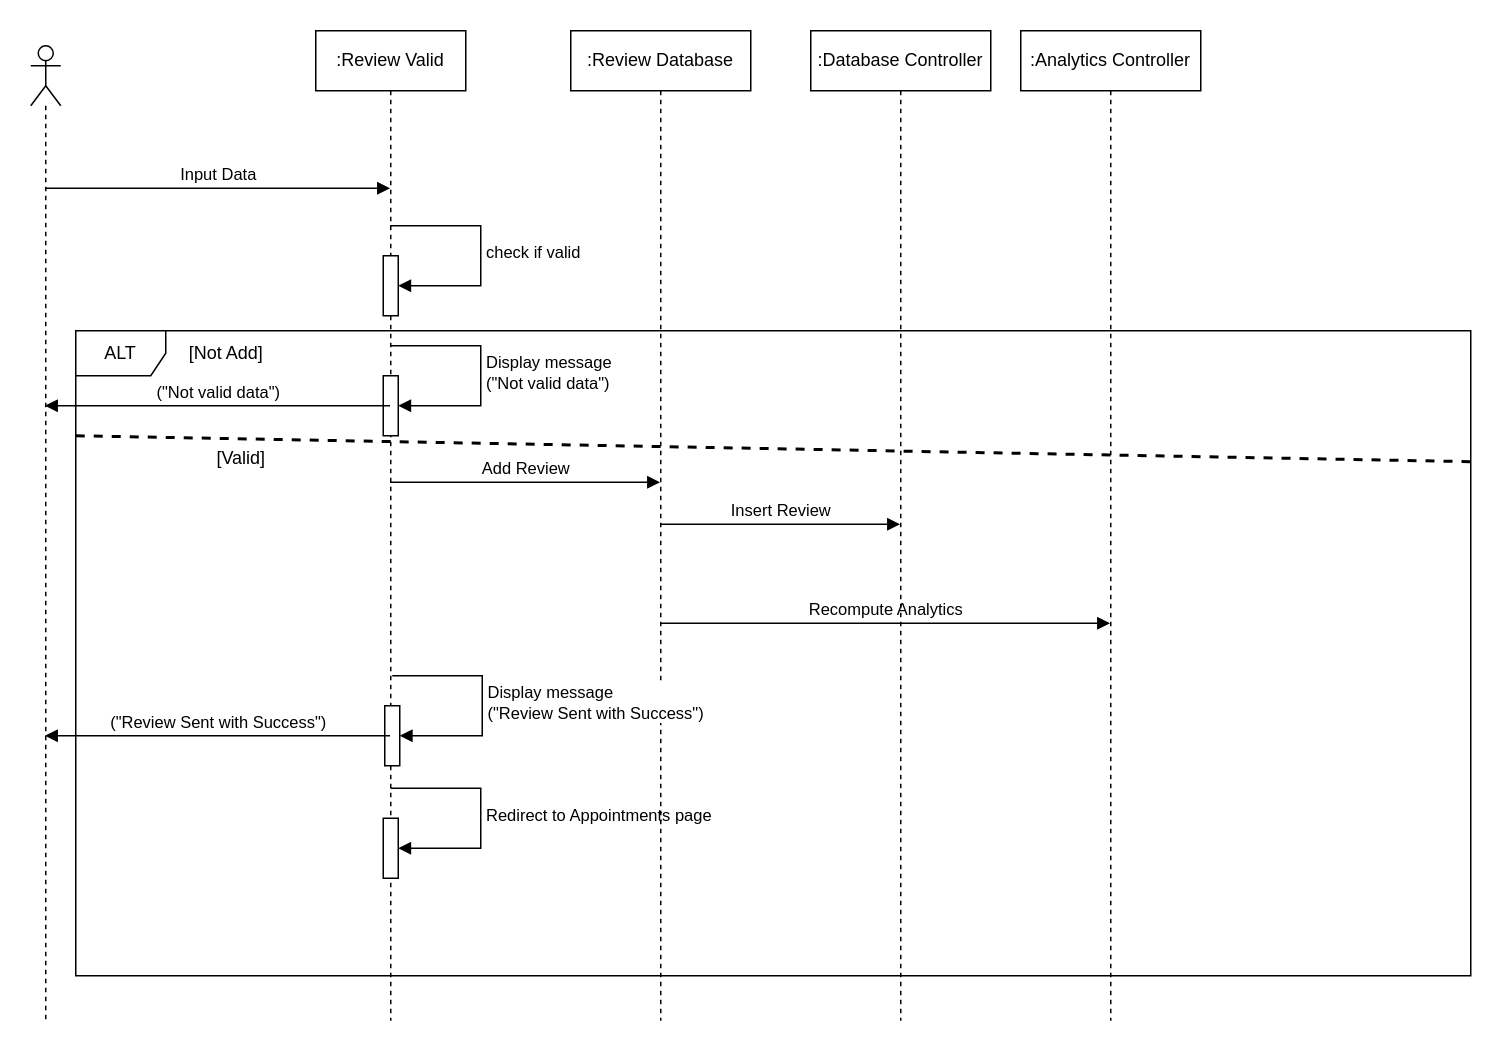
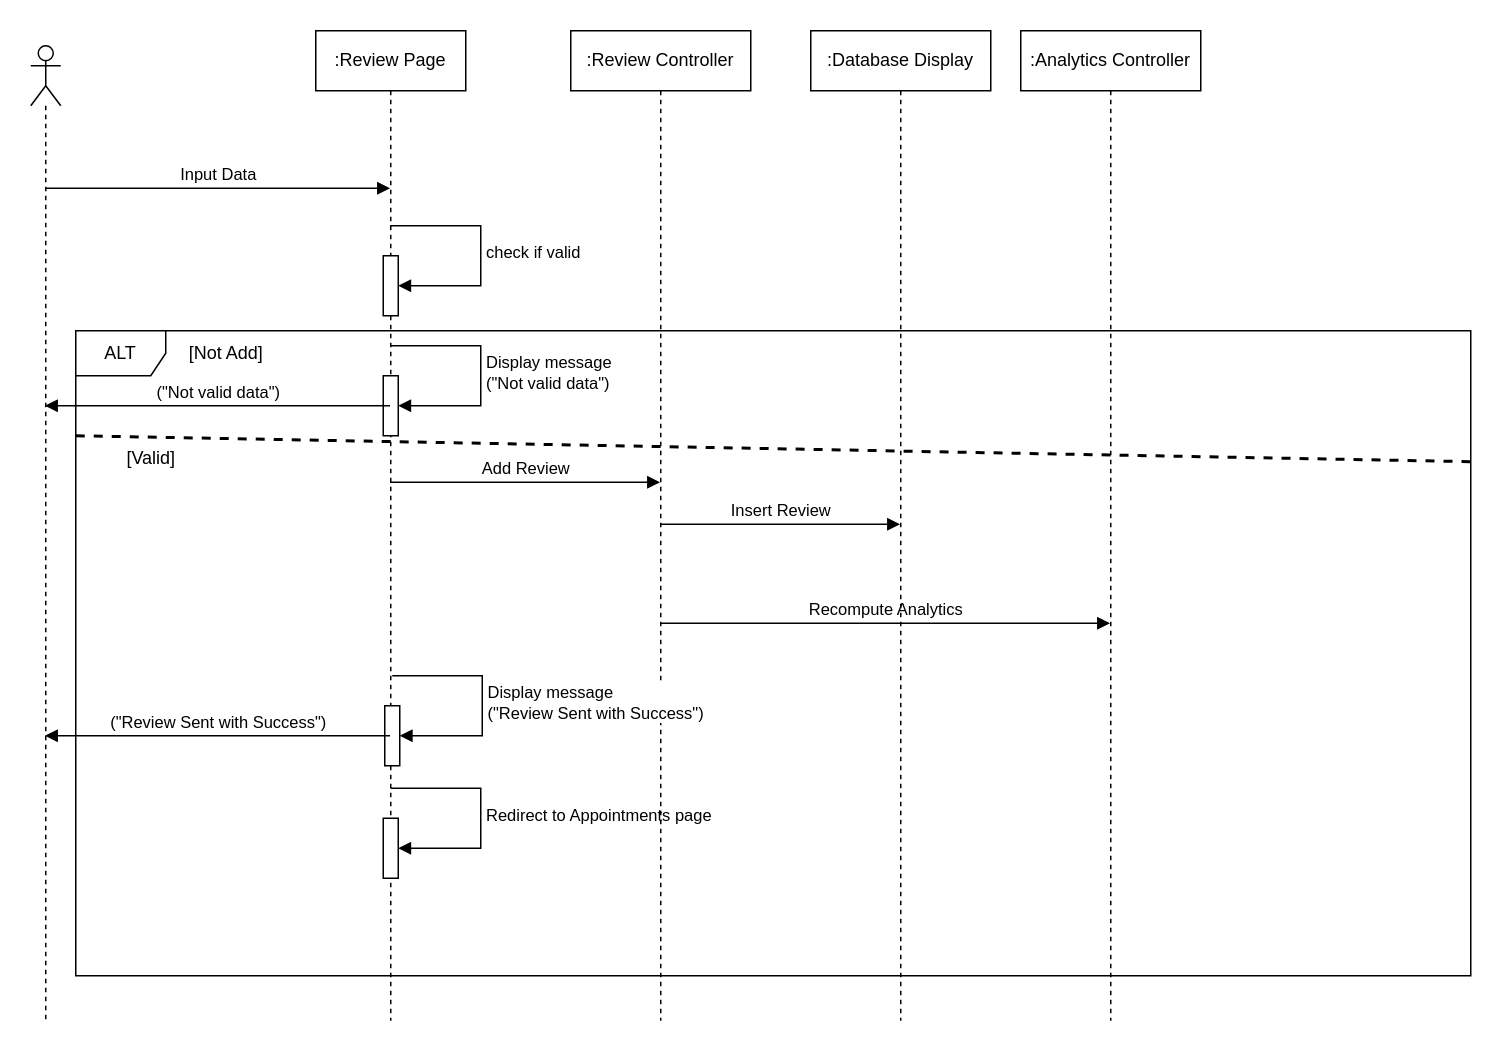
node ":Review Valid": label ":Review Valid" -> ":Review Page"
node ":Review Database": label ":Review Database" -> ":Review Controller"
node ":Database Controller": label ":Database Controller" -> ":Database Display"
node "[Valid]": moved (241, 458) -> (151, 458)
